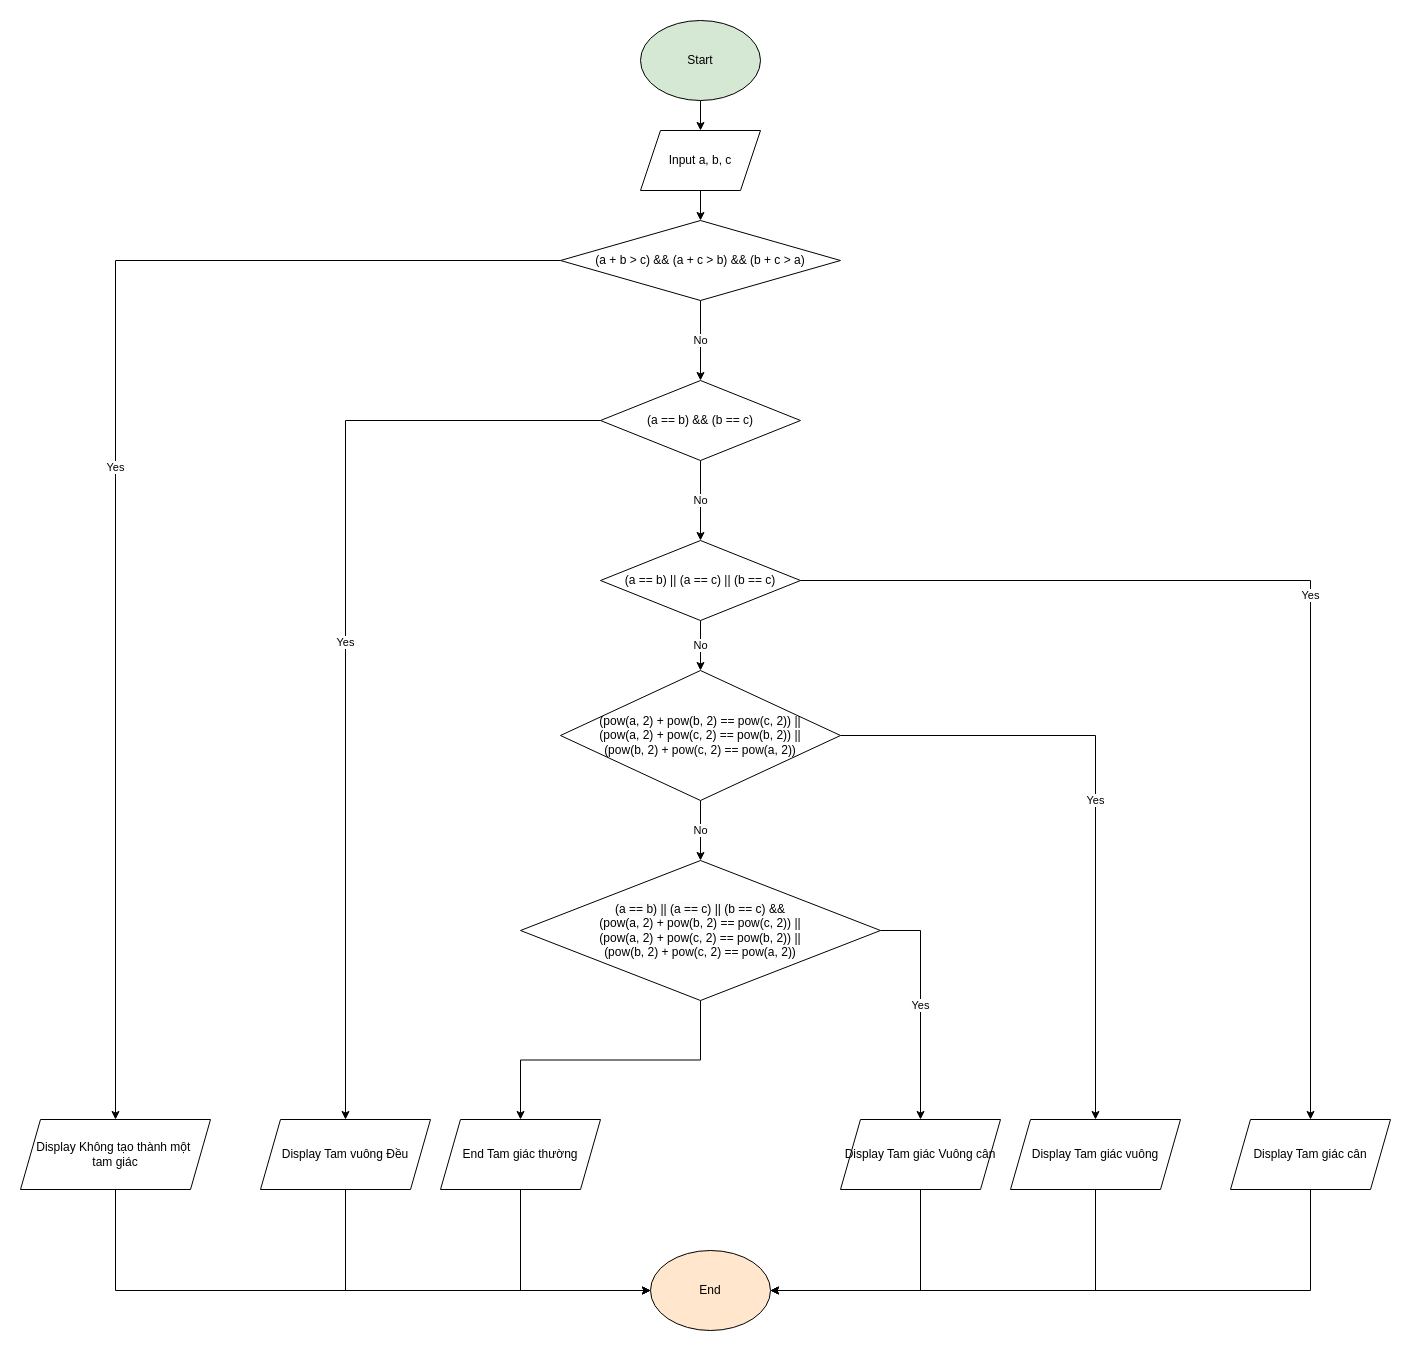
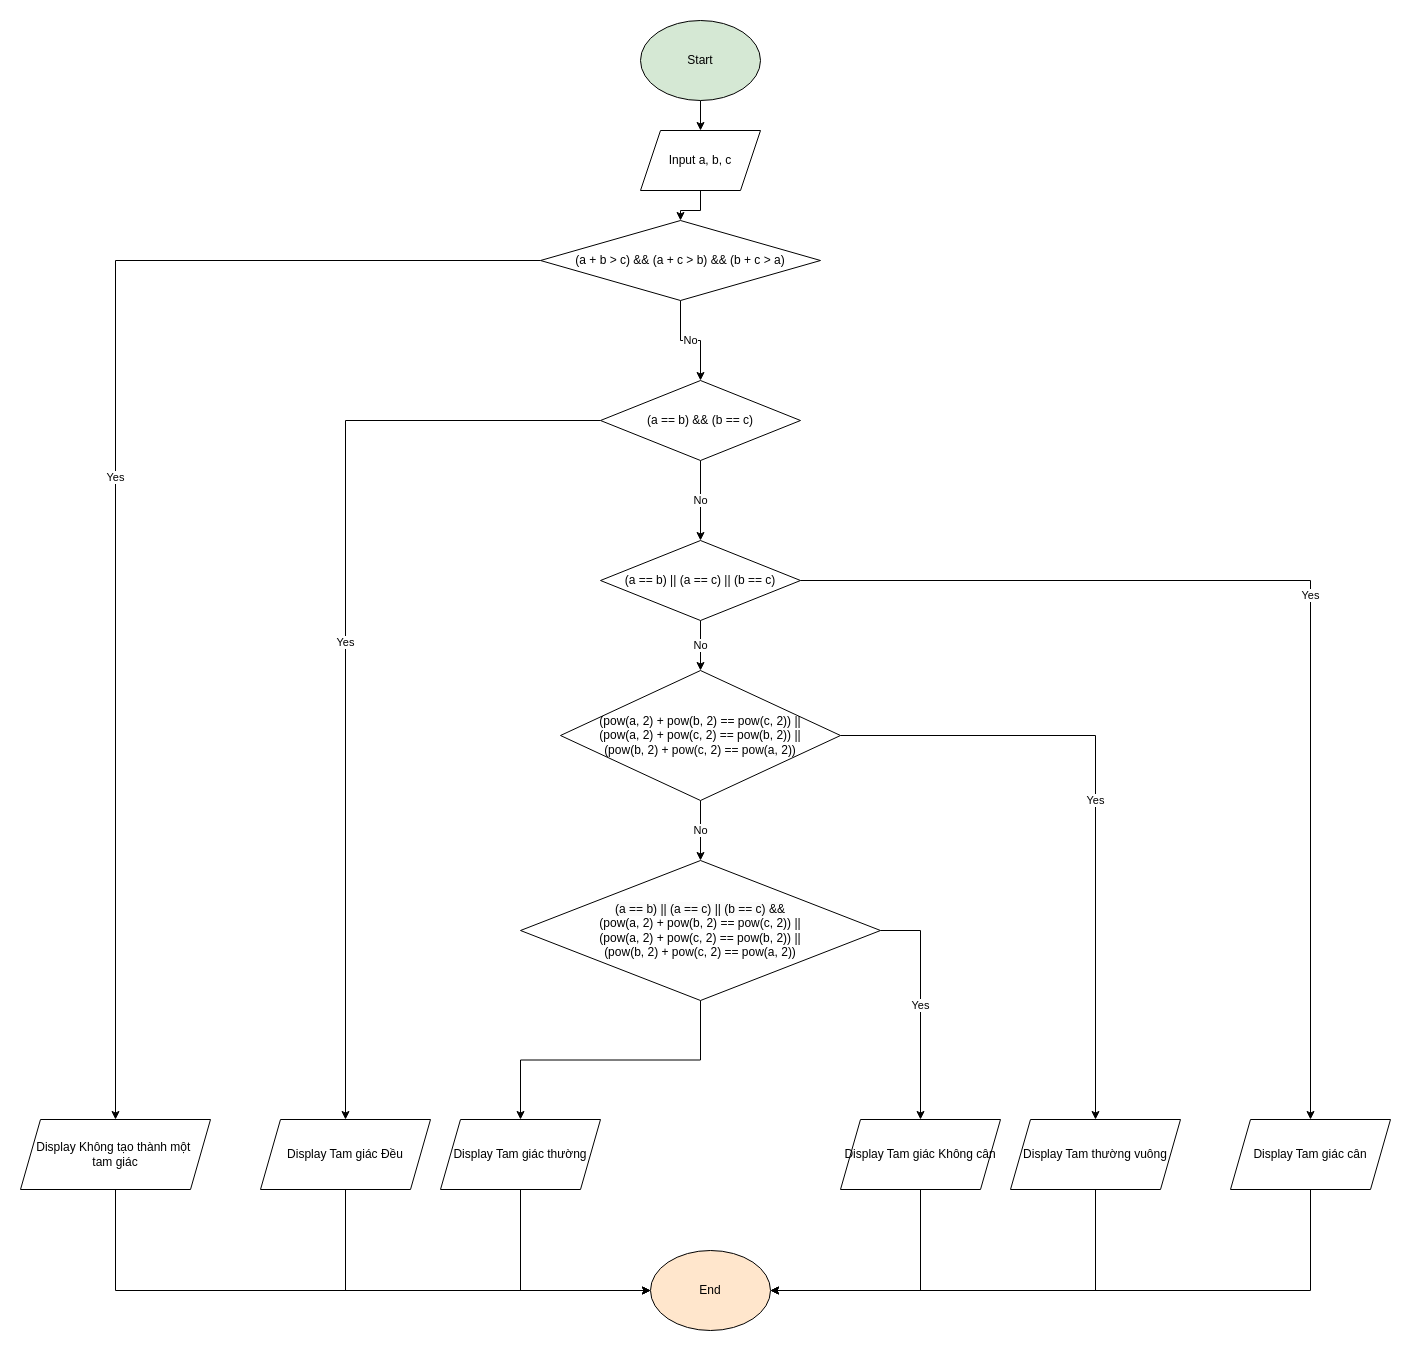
node "(a + b > c) && (a + c > b) && (b + c > a)": moved (701, 261) -> (681, 261)
node "Display Tam vuông Đều": label "Display Tam vuông Đều" -> "Display Tam giác Đều"
node "End Tam giác thường": label "End Tam giác thường" -> "Display Tam giác thường"
node "Display Tam giác Vuông cân": label "Display Tam giác Vuông cân" -> "Display Tam giác Không cân"
node "Display Tam giác vuông": label "Display Tam giác vuông" -> "Display Tam thường vuông"
